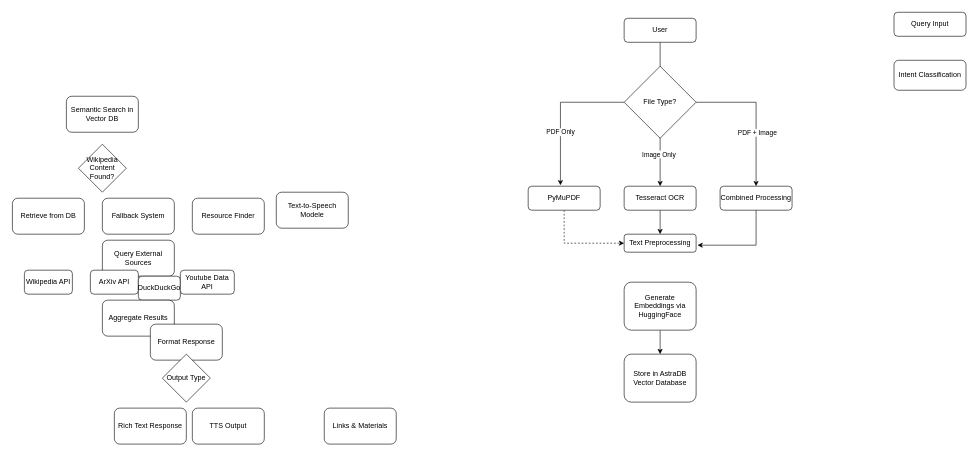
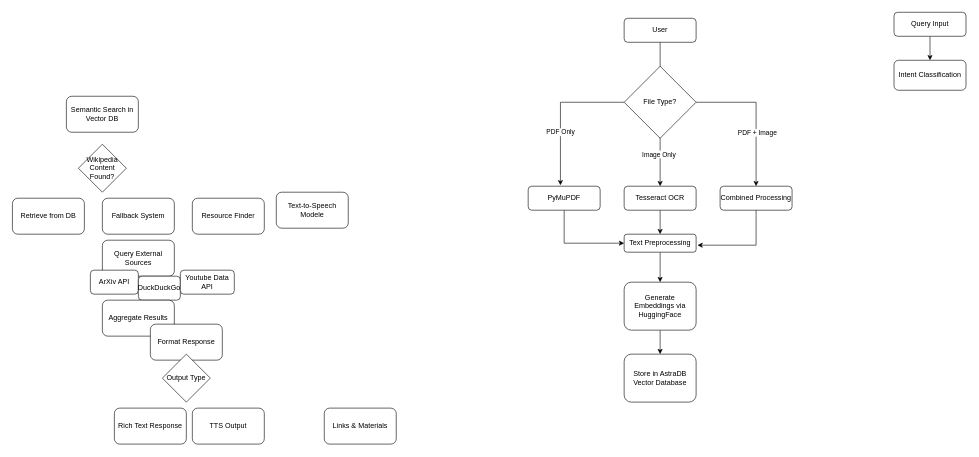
edge "Query Input" -> "Intent Classification": added
edge "PyMuPDF" -> "Text Preprocessing": style dashed -> solid
edge "Text Preprocessing" -> "Generate Embeddings via HuggingFace": added
node "Wikipedia API": removed
